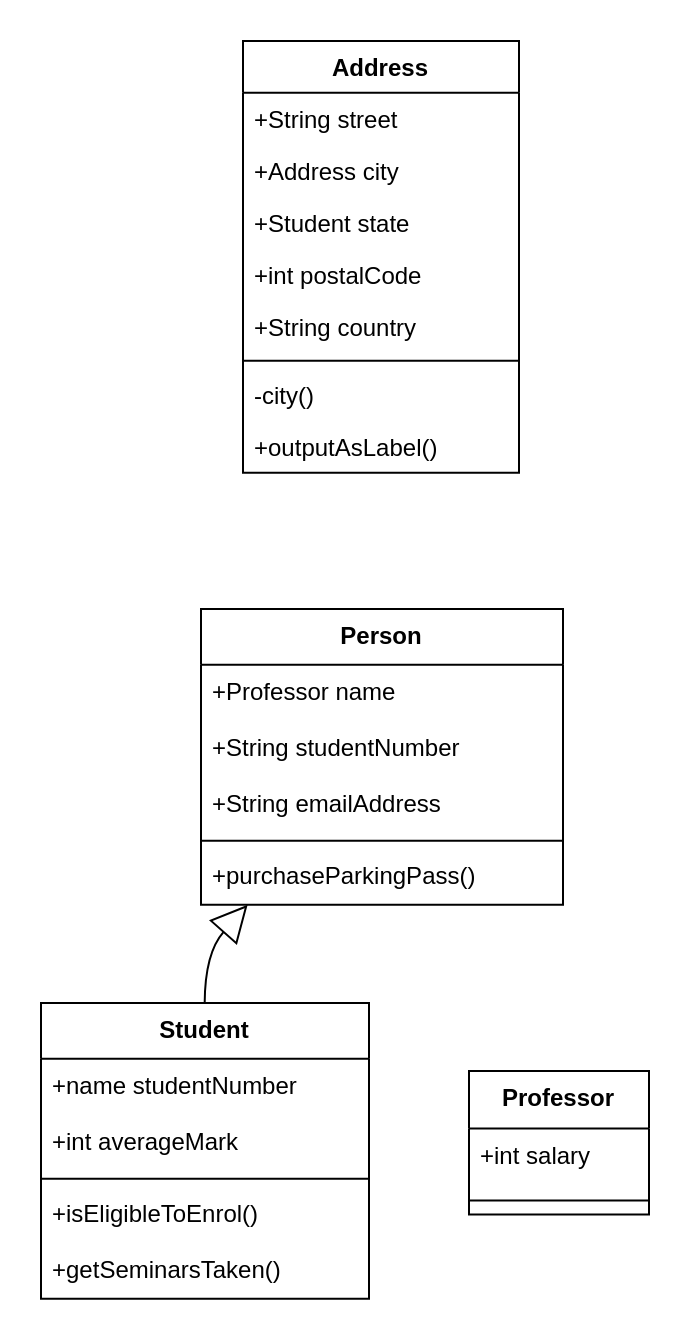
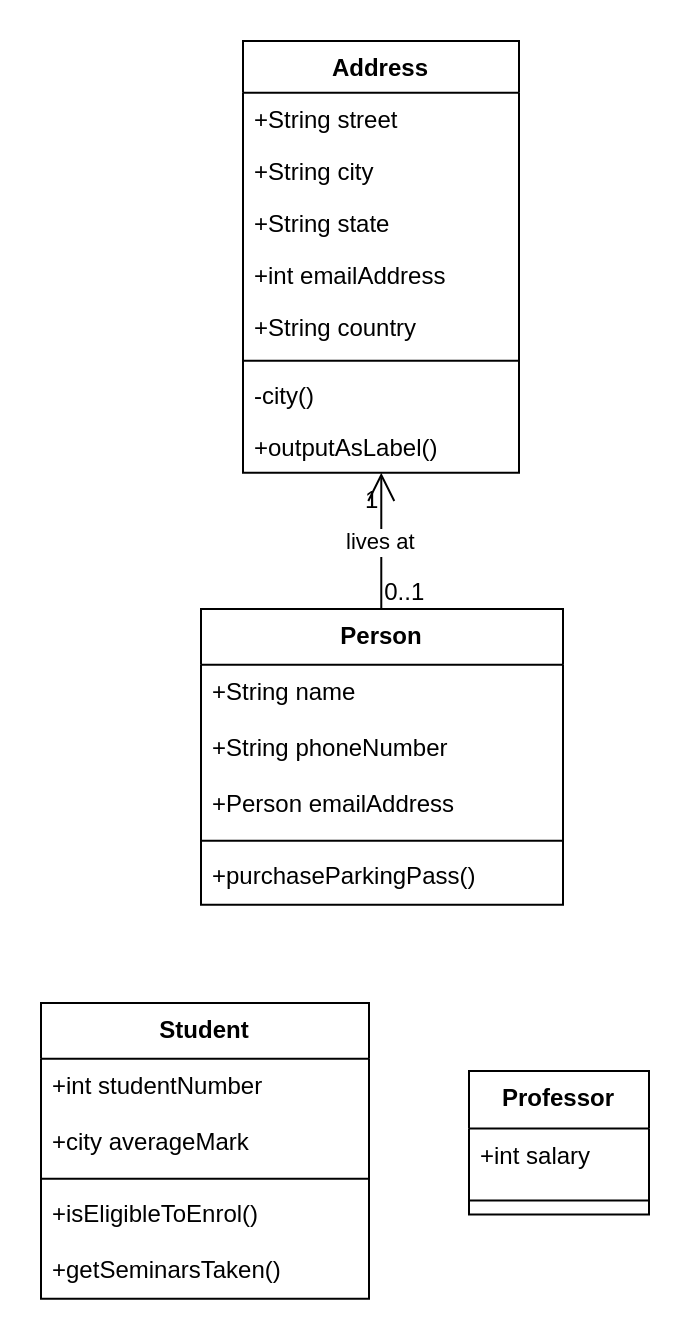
node "+Address city": label "+Address city" -> "+String city"
node "+Student state": label "+Student state" -> "+String state"
node "+int postalCode": label "+int postalCode" -> "+int emailAddress"
edge "Person" -> "Address": added, labels "0..1", "lives at", "1"
node "+Professor name": label "+Professor name" -> "+String name"
node "+String studentNumber": label "+String studentNumber" -> "+String phoneNumber"
node "+String emailAddress": label "+String emailAddress" -> "+Person emailAddress"
edge "Student" -> "Person": removed
node "+name studentNumber": label "+name studentNumber" -> "+int studentNumber"
node "+int averageMark": label "+int averageMark" -> "+city averageMark"
